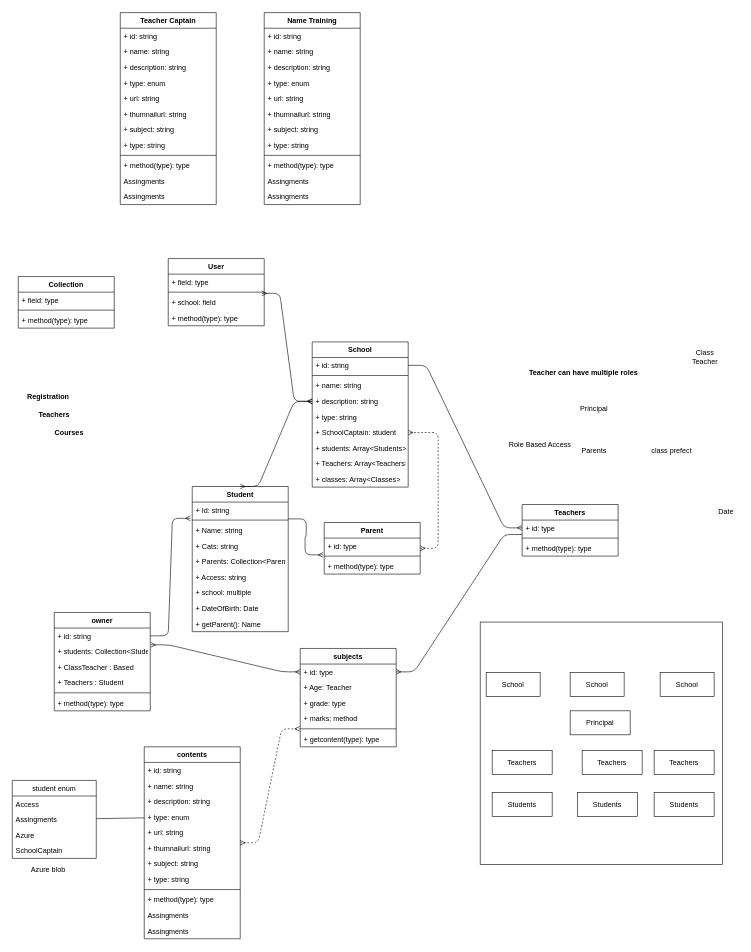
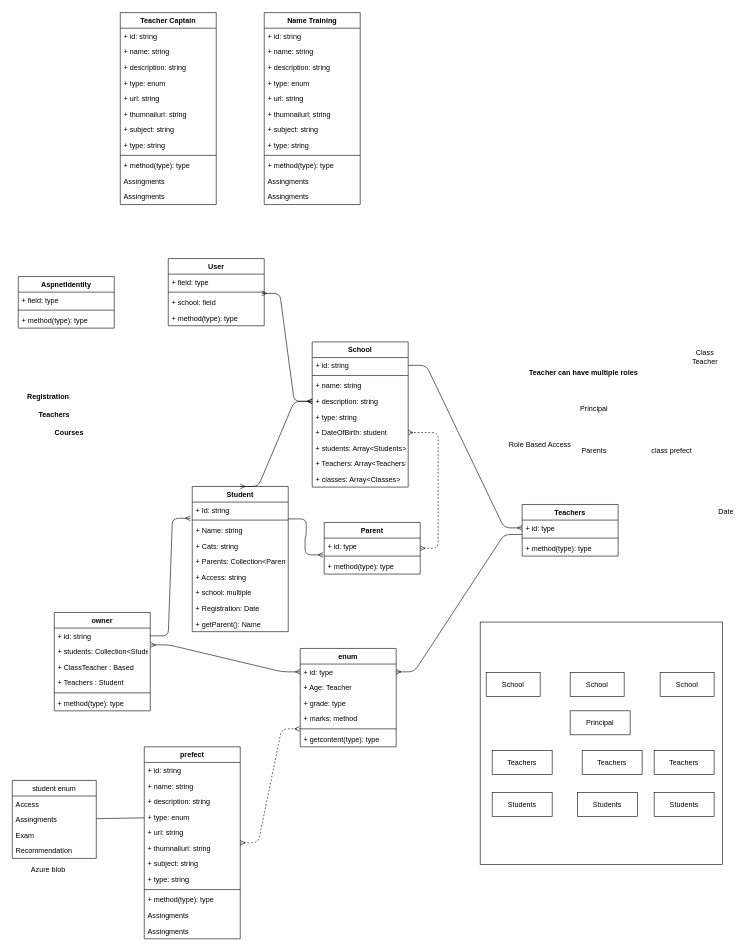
node "Collection": label "Collection" -> "AspnetIdentity"
node "+ SchoolCaptain: student": label "+ SchoolCaptain: student" -> "+ DateOfBirth: student"
node "+ DateOfBirth: Date": label "+ DateOfBirth: Date" -> "+ Registration: Date"
node "subjects": label "subjects" -> "enum"
node "contents": label "contents" -> "prefect"
node "Azure": label "Azure" -> "Exam"
node "SchoolCaptain": label "SchoolCaptain" -> "Recommendation"
